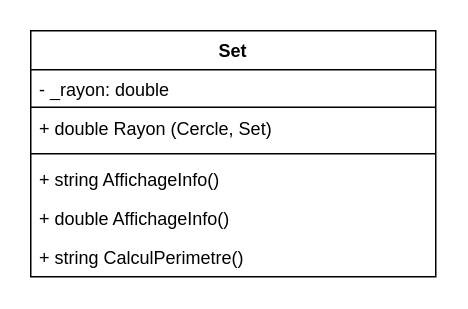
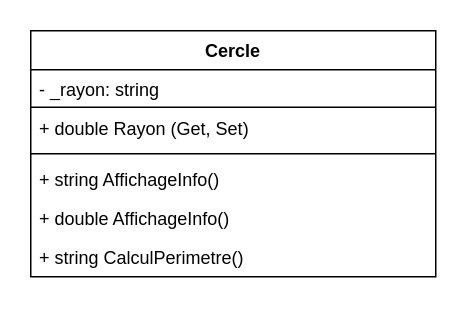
node "Set": label "Set" -> "Cercle"
node "- _rayon: double": label "- _rayon: double" -> "- _rayon: string"
node "+ double Rayon (Cercle, Set)": label "+ double Rayon (Cercle, Set)" -> "+ double Rayon (Get, Set)"
